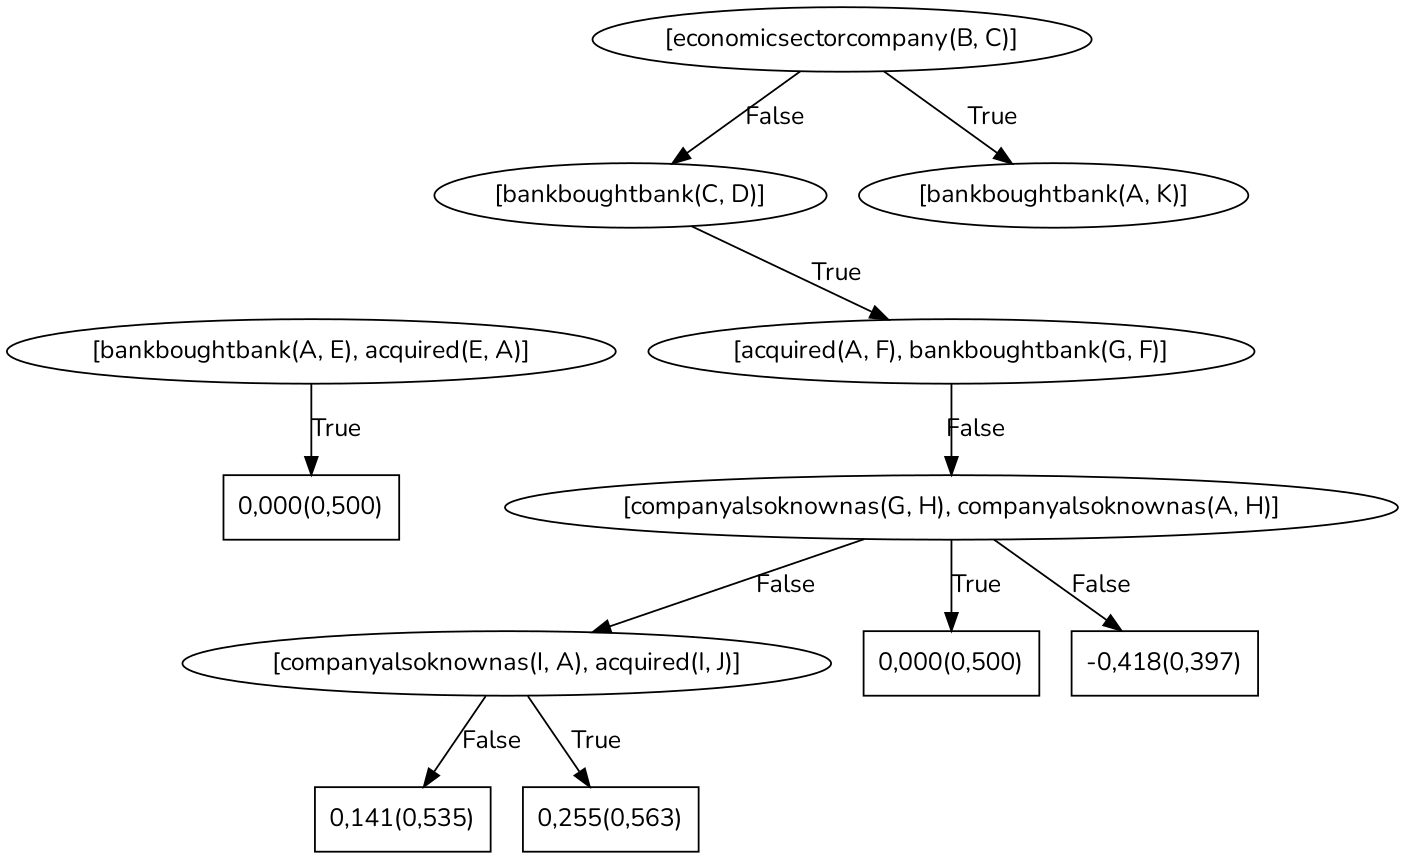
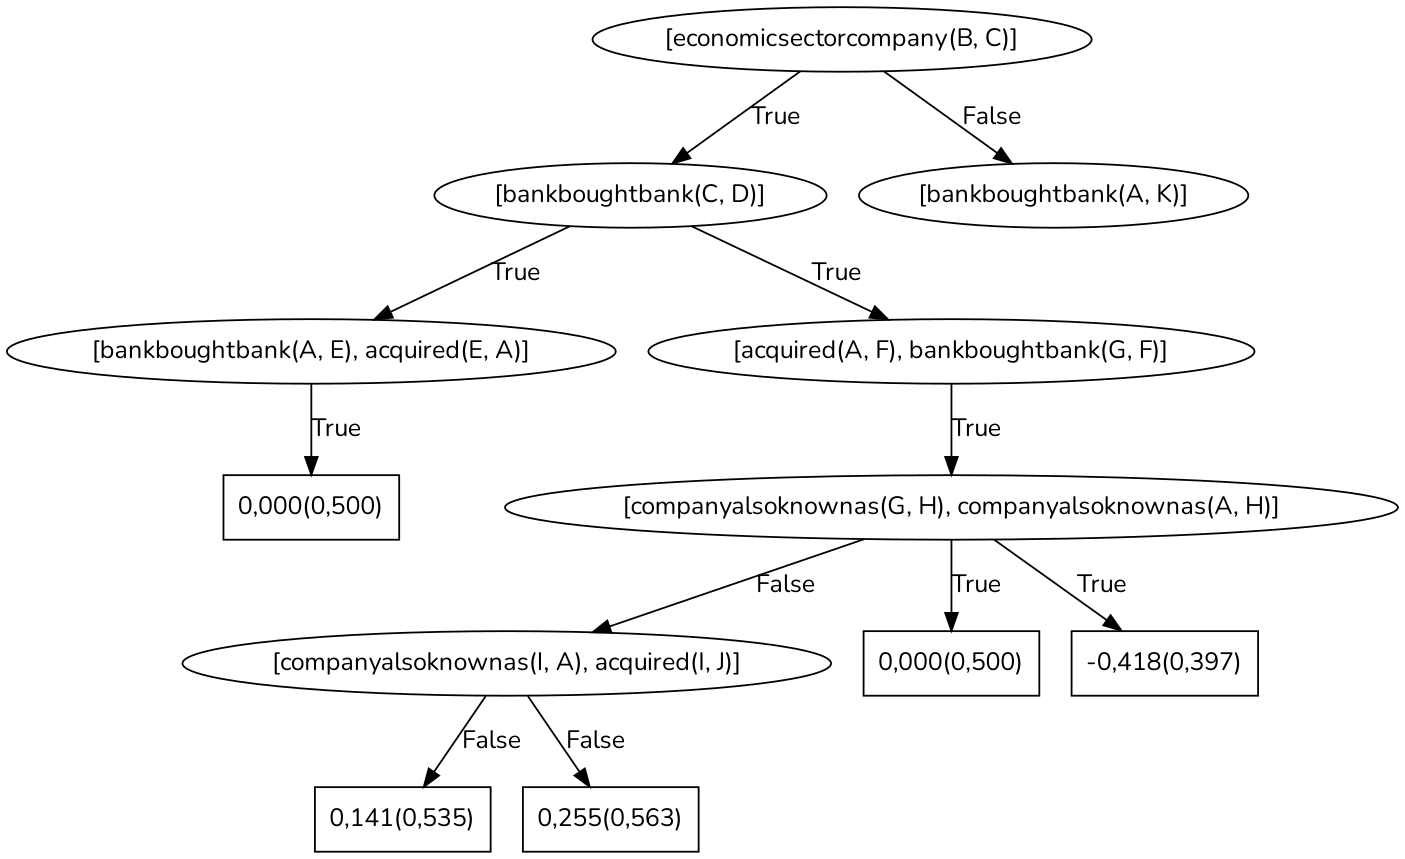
edge "[economicsectorcompany(B, C)]" -> "[bankboughtbank(C, D)]": label "False" -> "True"
edge "[economicsectorcompany(B, C)]" -> "[bankboughtbank(A, K)]": label "True" -> "False"
edge "[bankboughtbank(C, D)]" -> "[bankboughtbank(A, E), acquired(E, A)]": added, label "True"
edge "[acquired(A, F), bankboughtbank(G, F)]" -> "[companyalsoknownas(G, H), companyalsoknownas(A, H)]": label "False" -> "True"
edge "[companyalsoknownas(G, H), companyalsoknownas(A, H)]" -> "-0,418(0,397)": label "False" -> "True"
edge "[companyalsoknownas(I, A), acquired(I, J)]" -> "0,255(0,563)": label "True" -> "False"
